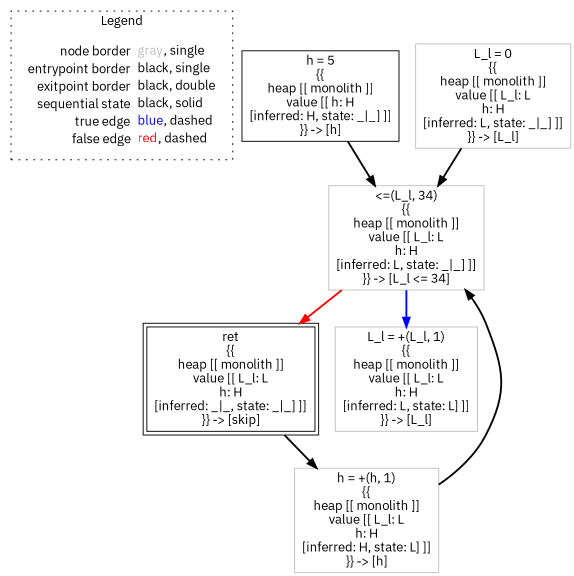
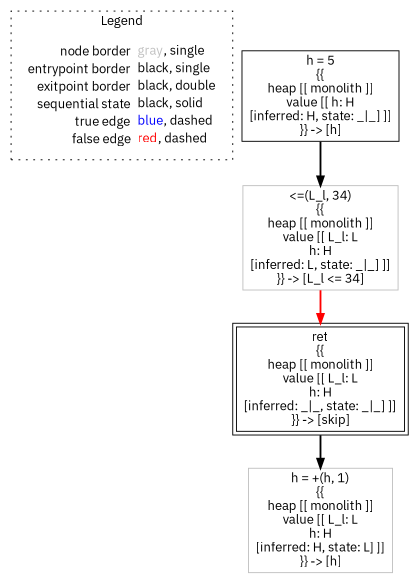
node "L_l = 0": removed
node "L_l = +(L_l, 1)": removed
edge "h = +(h, 1)" -> "<=(L_l, 34)": removed
